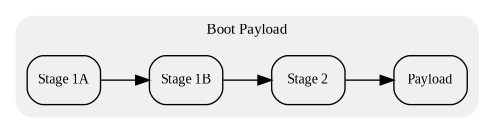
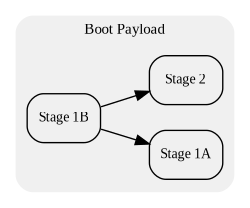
edge "Stage 1A" -> "Stage 1B": reversed
node "Payload": removed
